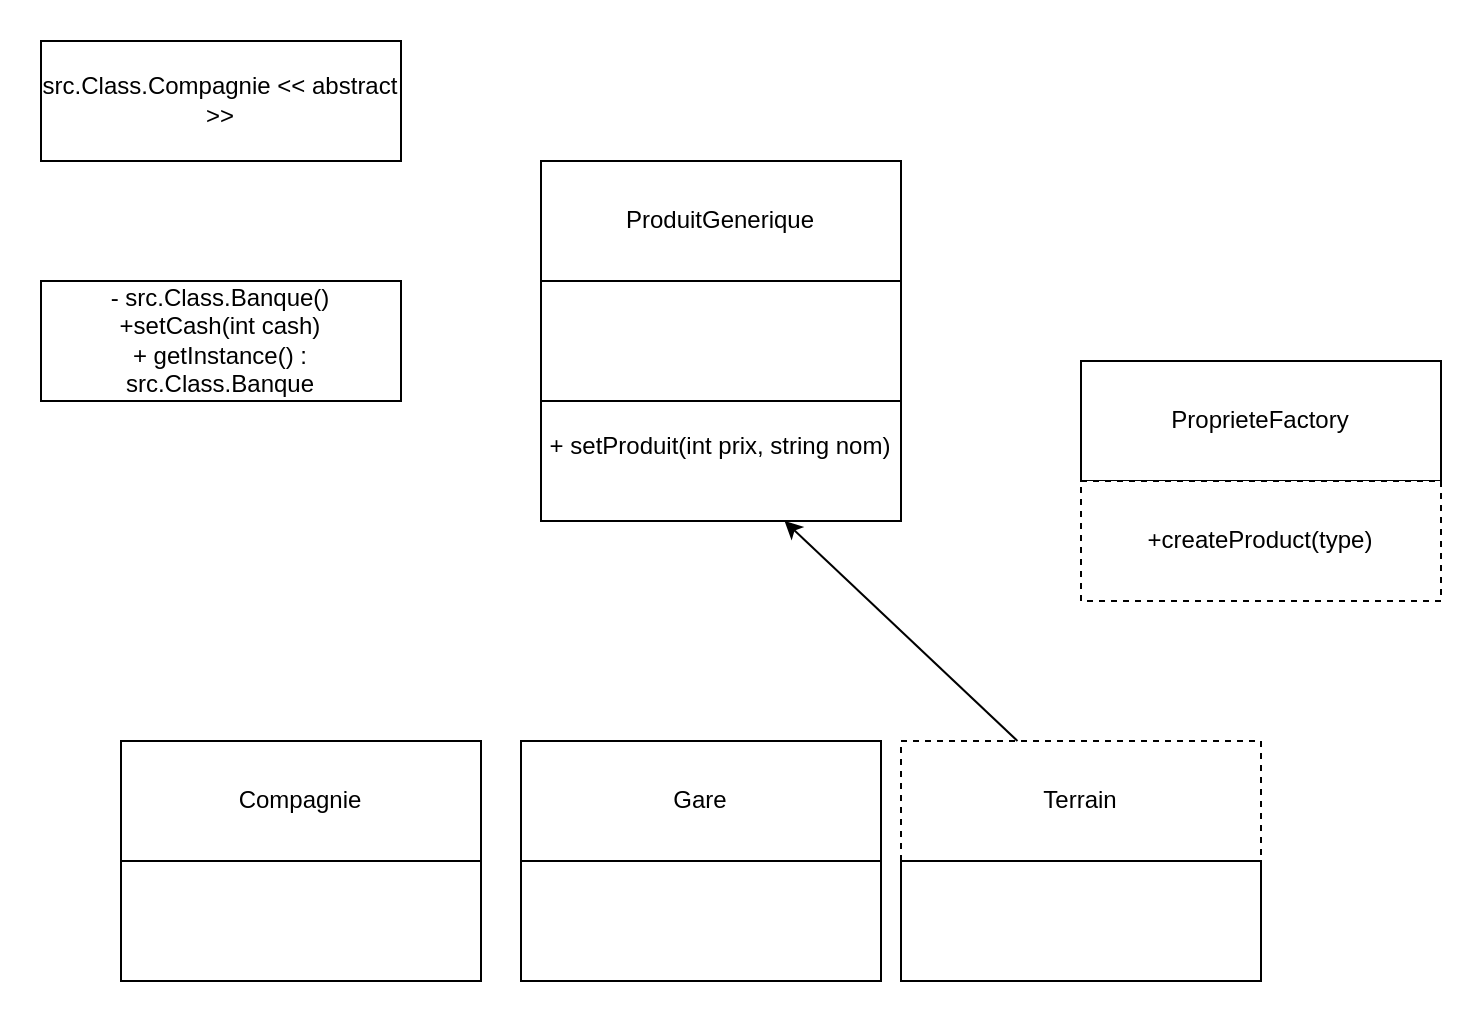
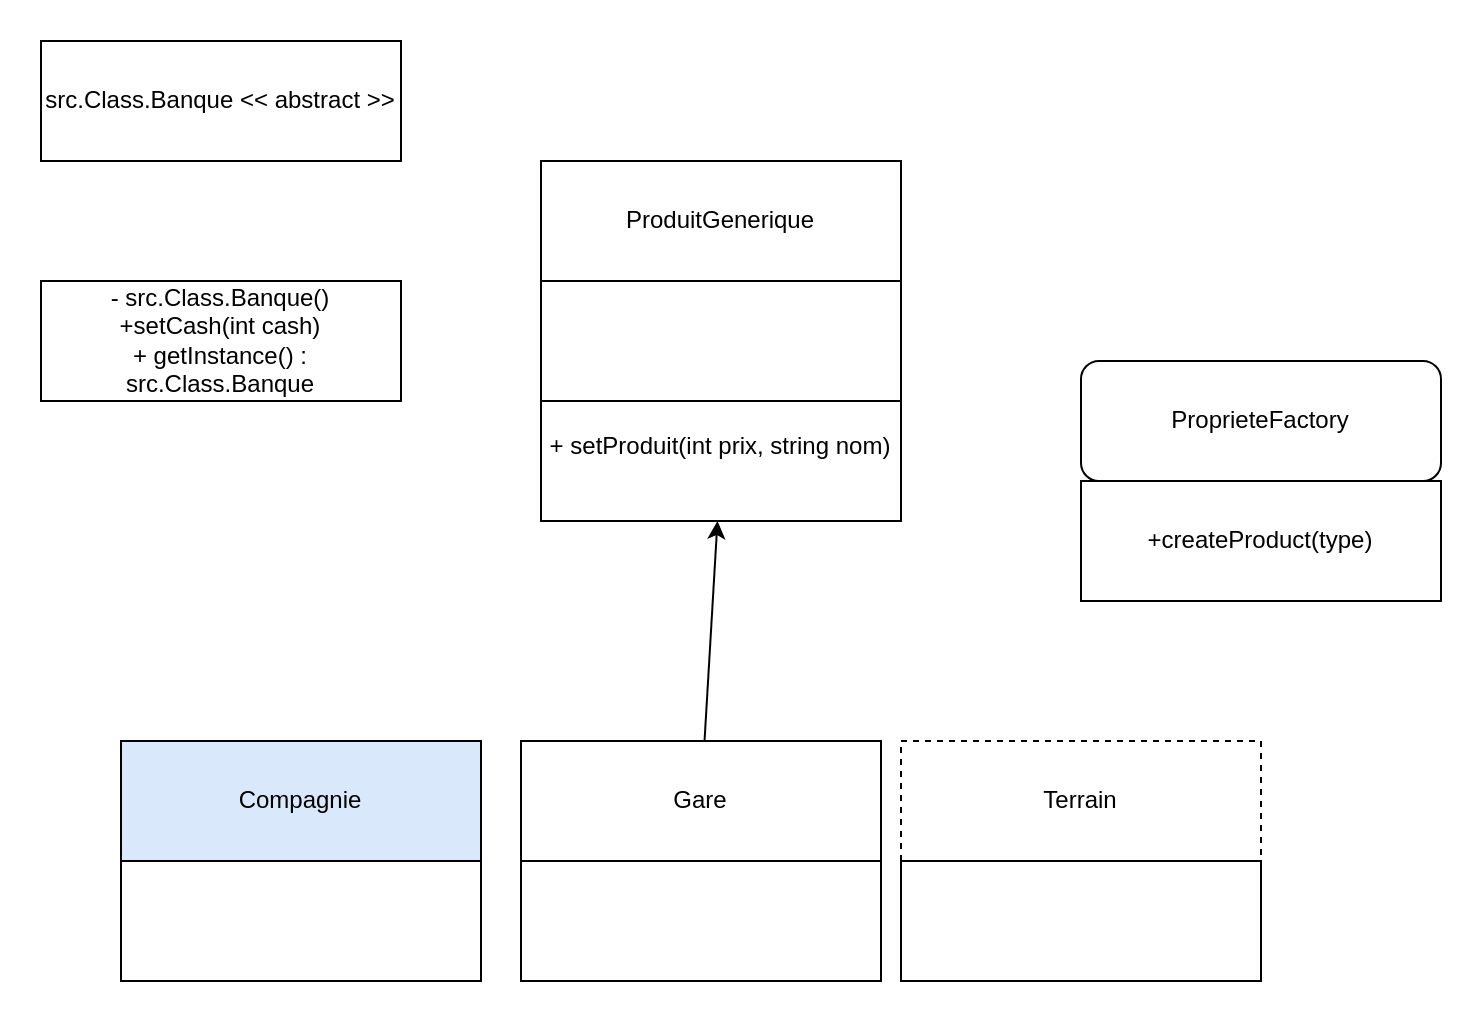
node "src.Class.Compagnie << abstract >>": label "src.Class.Compagnie << abstract >>" -> "src.Class.Banque << abstract >>"
node "ProprieteFactory": shape rectangle -> rounded rectangle
node "+createProduct(type)": style dashed -> solid
edge "Terrain" -> "+ setProduit(int prix, string nom) + afficher()": removed
edge "Gare" -> "+ setProduit(int prix, string nom) + afficher()": added
node "Compagnie": fillcolor #ffffff -> #dae8fc
